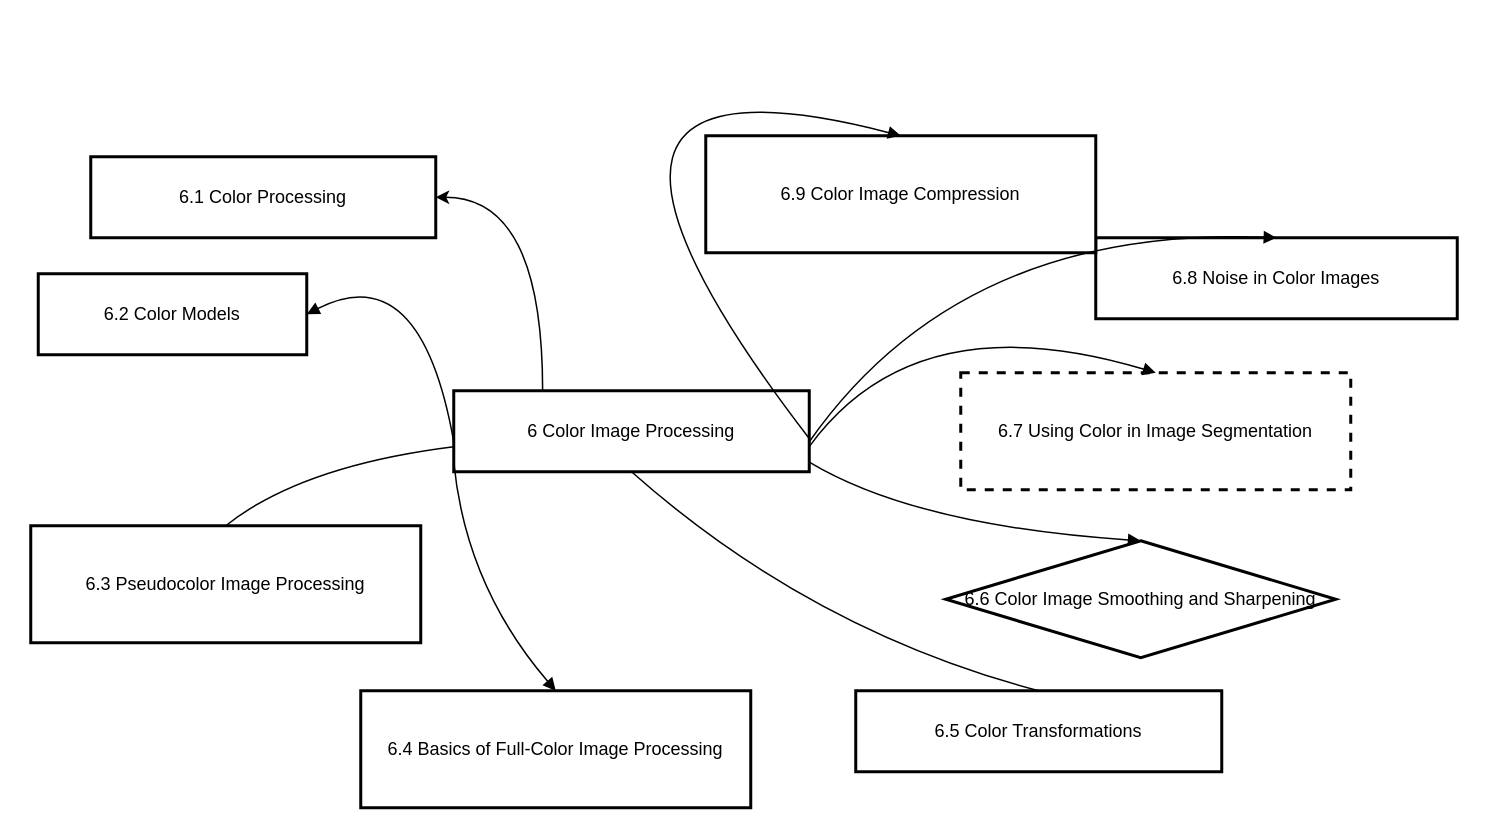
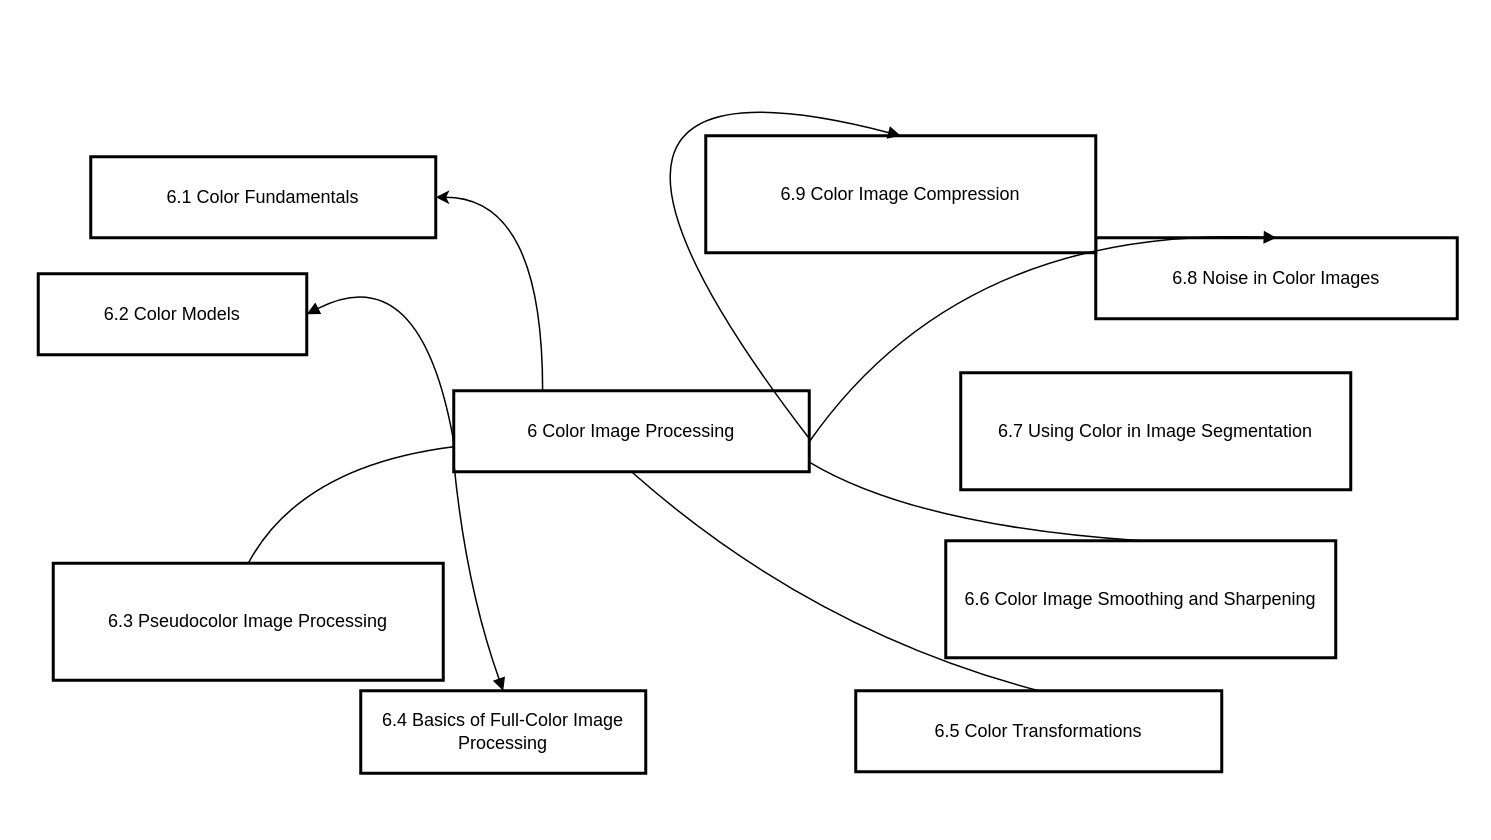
node "6.1 Color Processing": label "6.1 Color Processing" -> "6.1 Color Fundamentals"
edge "6 Color Image Processing" -> "6.7 Using Color in Image Segmentation": removed
node "6.7 Using Color in Image Segmentation": style dashed -> solid
edge "6 Color Image Processing" -> "6.6 Color Image Smoothing and Sharpening": arrowhead block -> none
node "6.3 Pseudocolor Image Processing": moved (226, 584) -> (248, 622)
node "6.6 Color Image Smoothing and Sharpening": shape diamond -> rectangle
node "6.4 Basics of Full-Color Image Processing": size 390x117 -> 285x83
